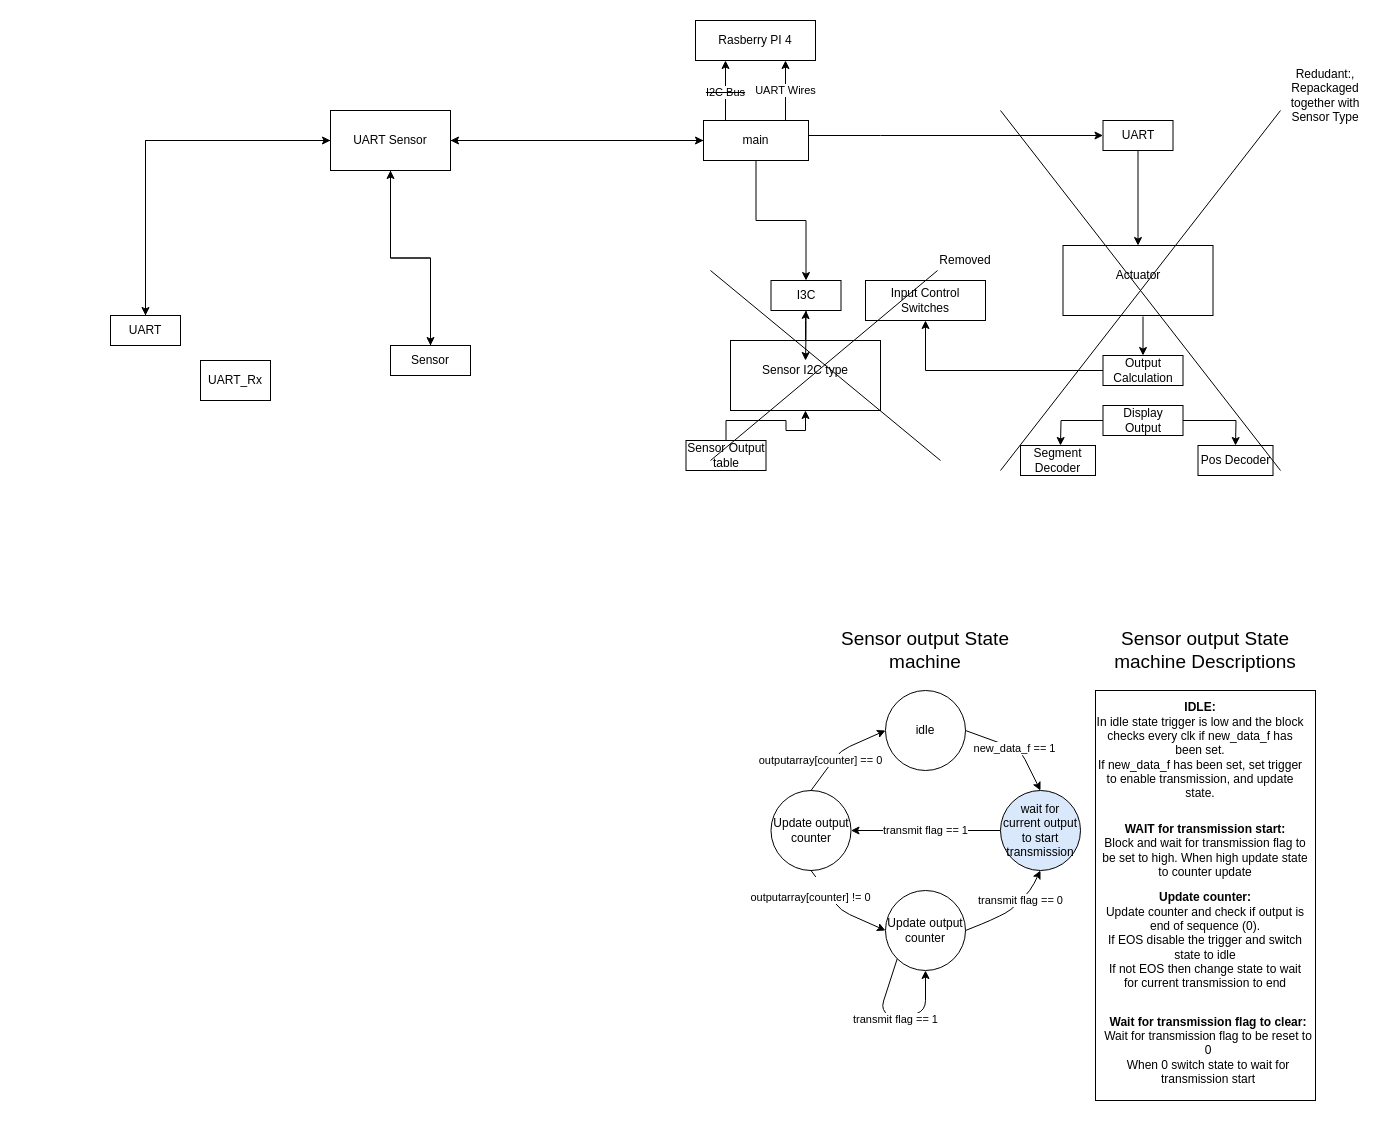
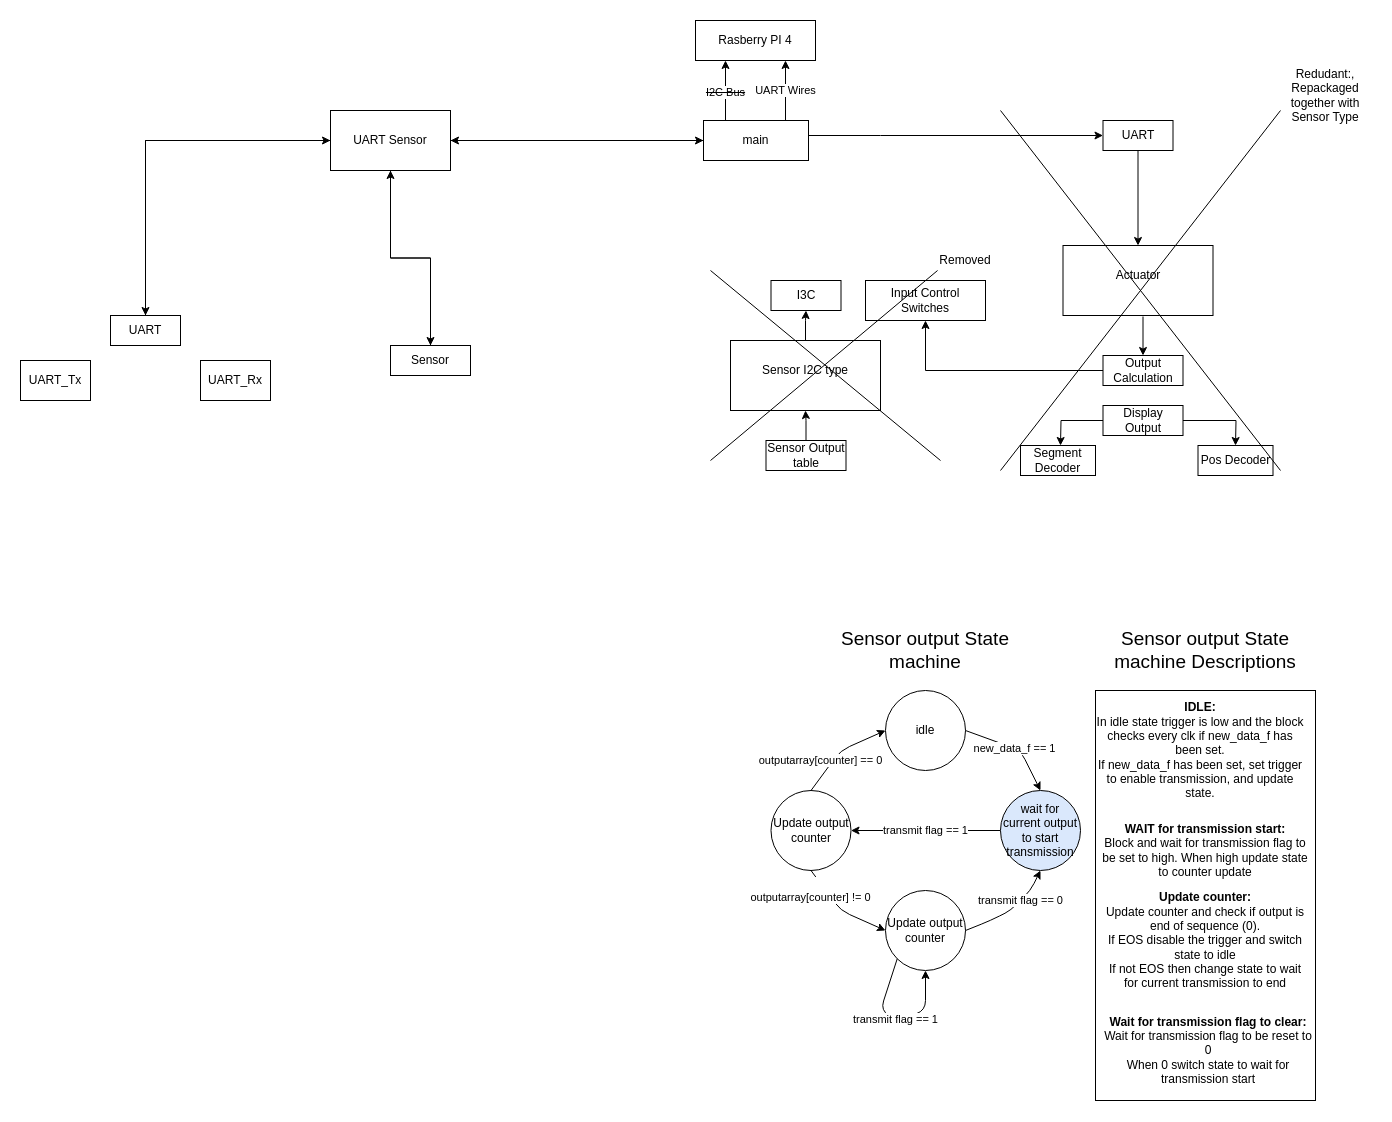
edge "main" -> "I3C": removed
edge "I3C" -> "Sensor I2C type": removed
node "UART_Tx": added
node "Sensor Output table": moved (726, 456) -> (806, 456)
